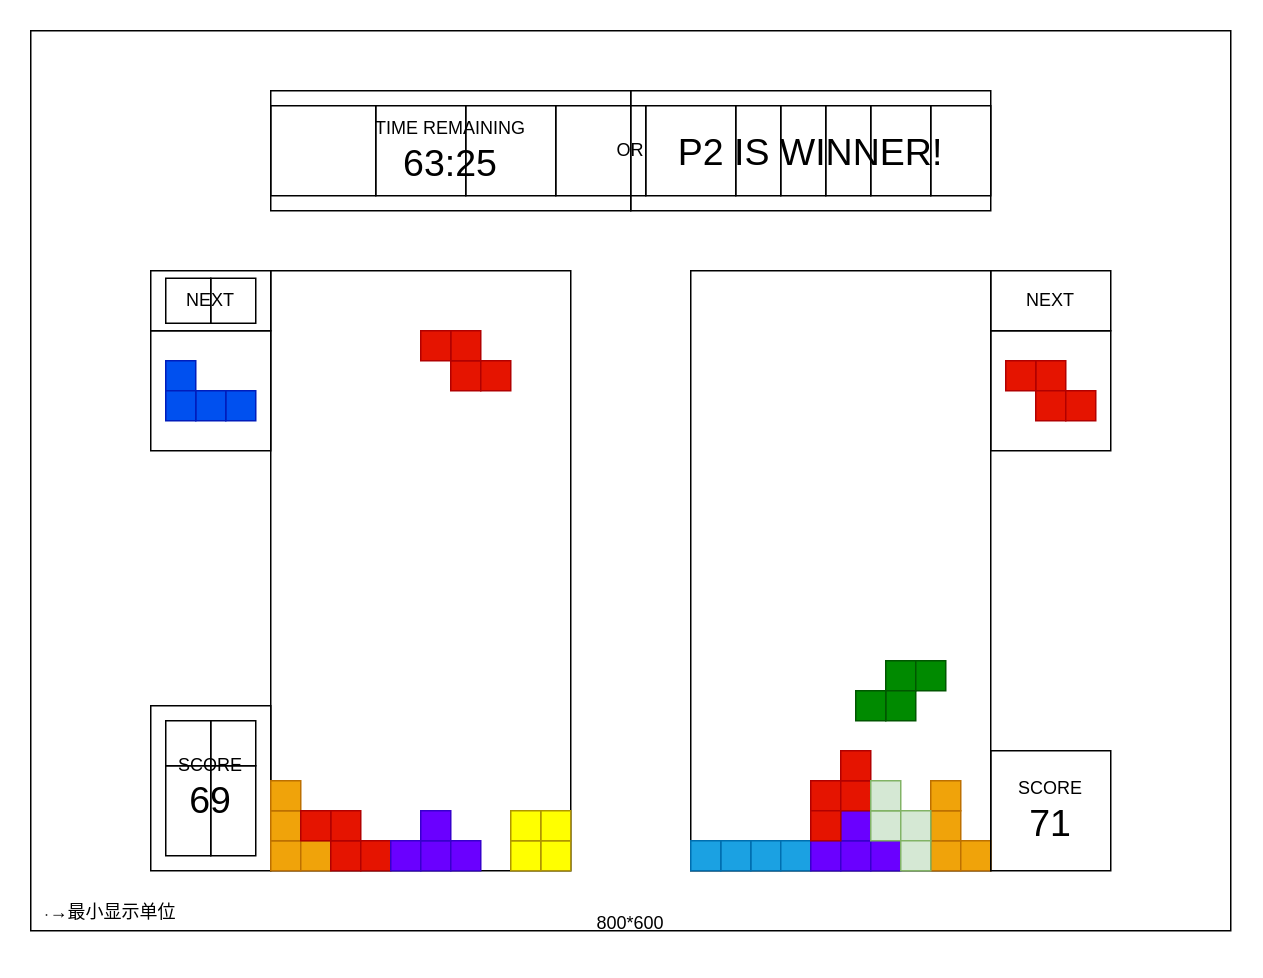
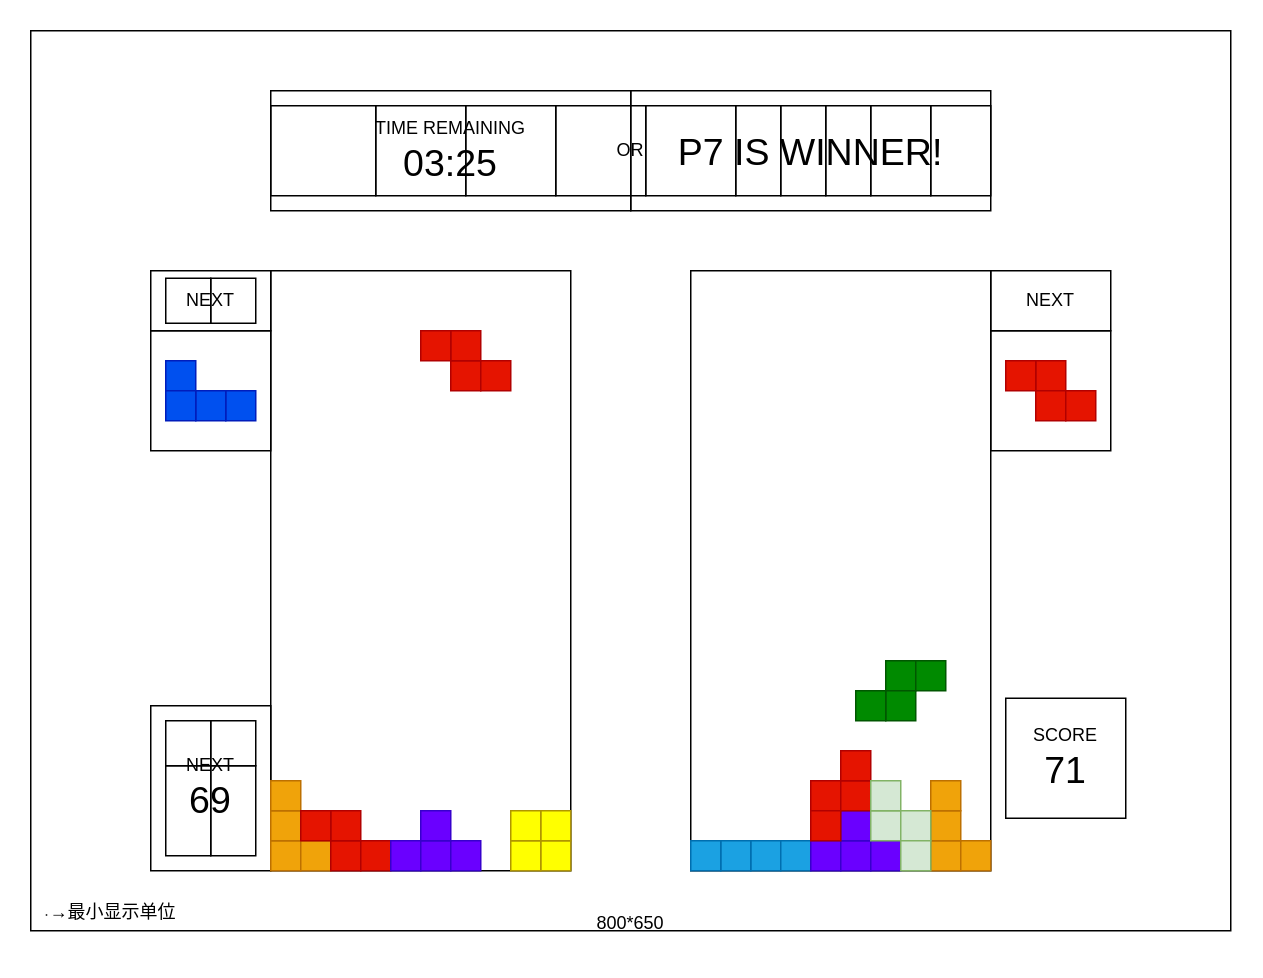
node "TIME REMAINING 63:25": label "TIME REMAINING 63:25" -> "TIME REMAINING 03:25"
node "P2 IS WINNER!": label "P2 IS WINNER!" -> "P7 IS WINNER!"
node "SCORE 69": label "SCORE 69" -> "NEXT 69"
node "SCORE 71": moved (1051, 811) -> (1066, 758)
node "800*600": label "800*600" -> "800*650"
